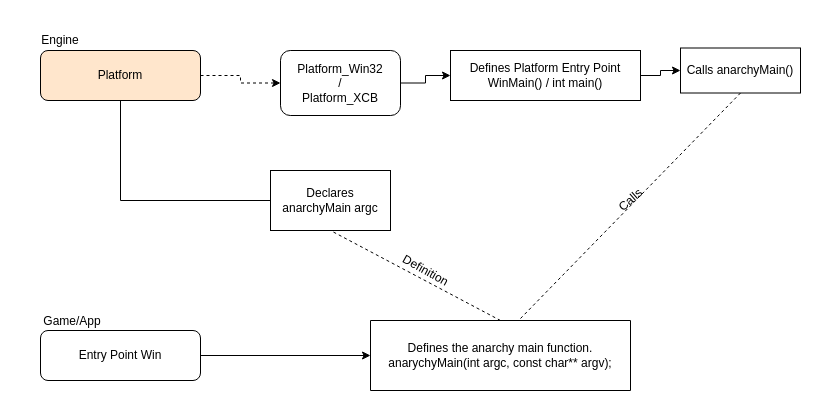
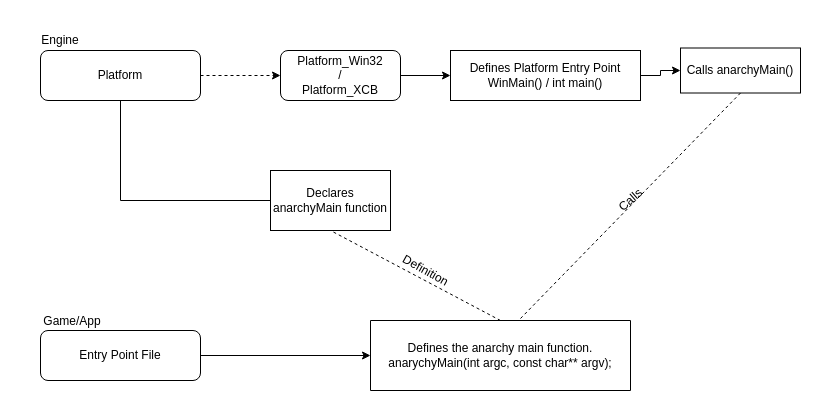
node "Platform": fillcolor #ffe6cc -> #ffffff
node "Platform_Win32 / Platform_XCB": size 120x65 -> 120x50
node "Declares anarchyMain argc": label "Declares anarchyMain argc" -> "Declares anarchyMain function"
node "Entry Point Win": label "Entry Point Win" -> "Entry Point File"
